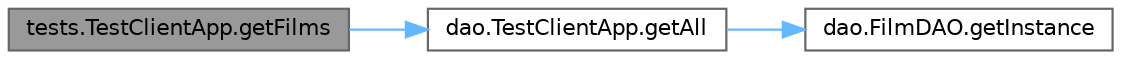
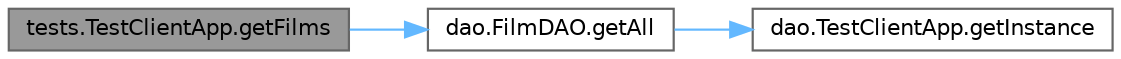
node "dao.TestClientApp.getAll": label "dao.TestClientApp.getAll" -> "dao.FilmDAO.getAll"
node "dao.FilmDAO.getInstance": label "dao.FilmDAO.getInstance" -> "dao.TestClientApp.getInstance"
